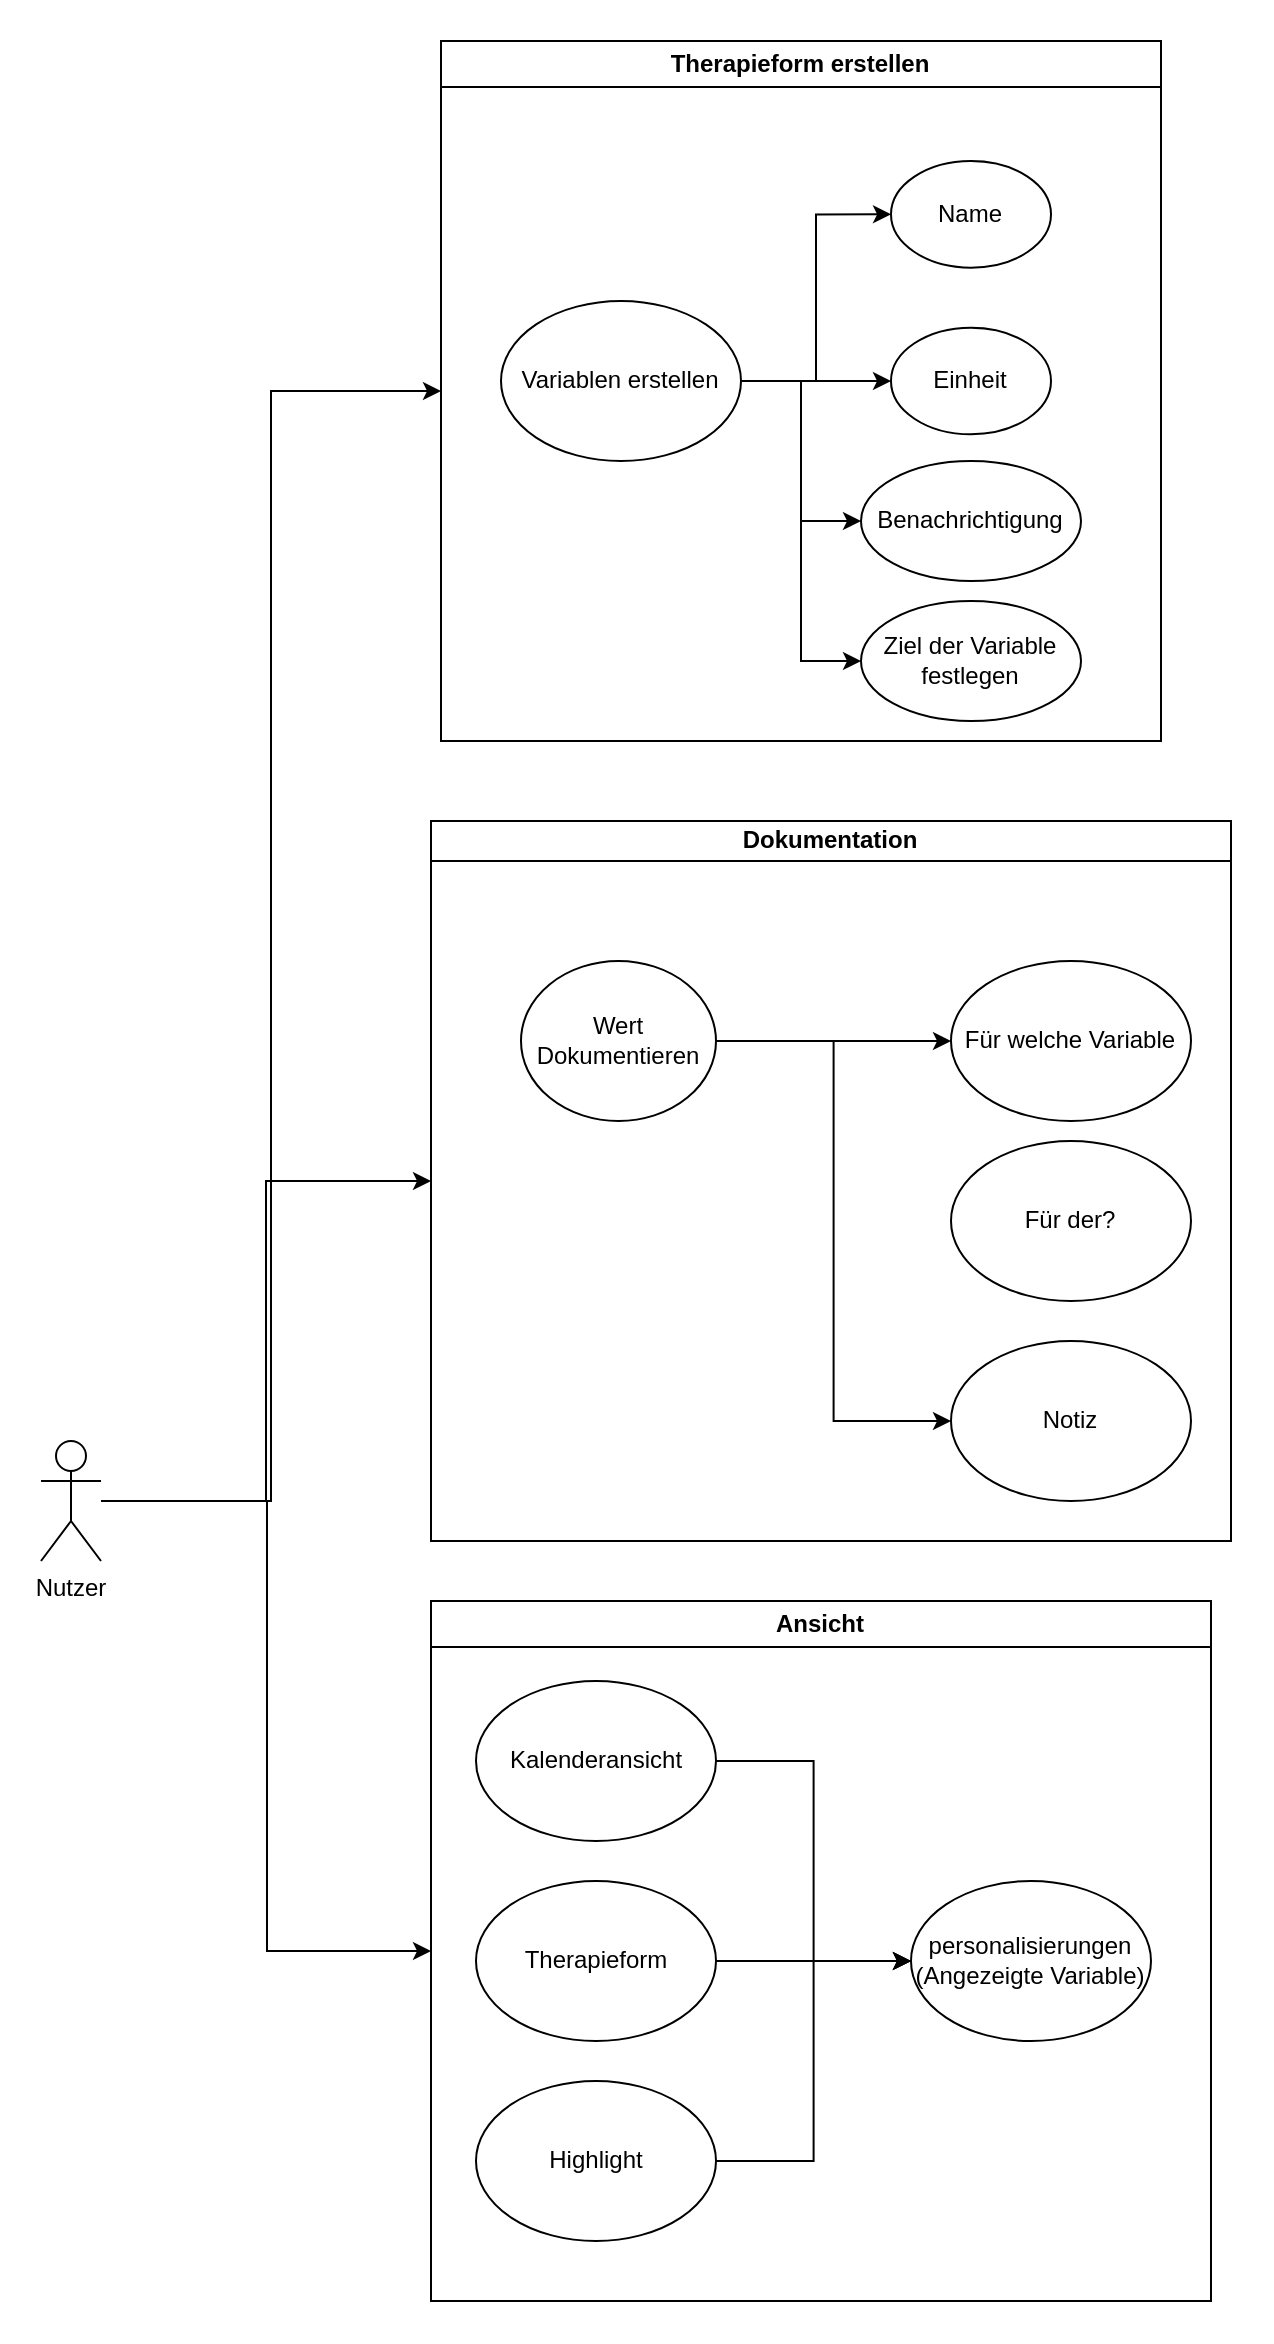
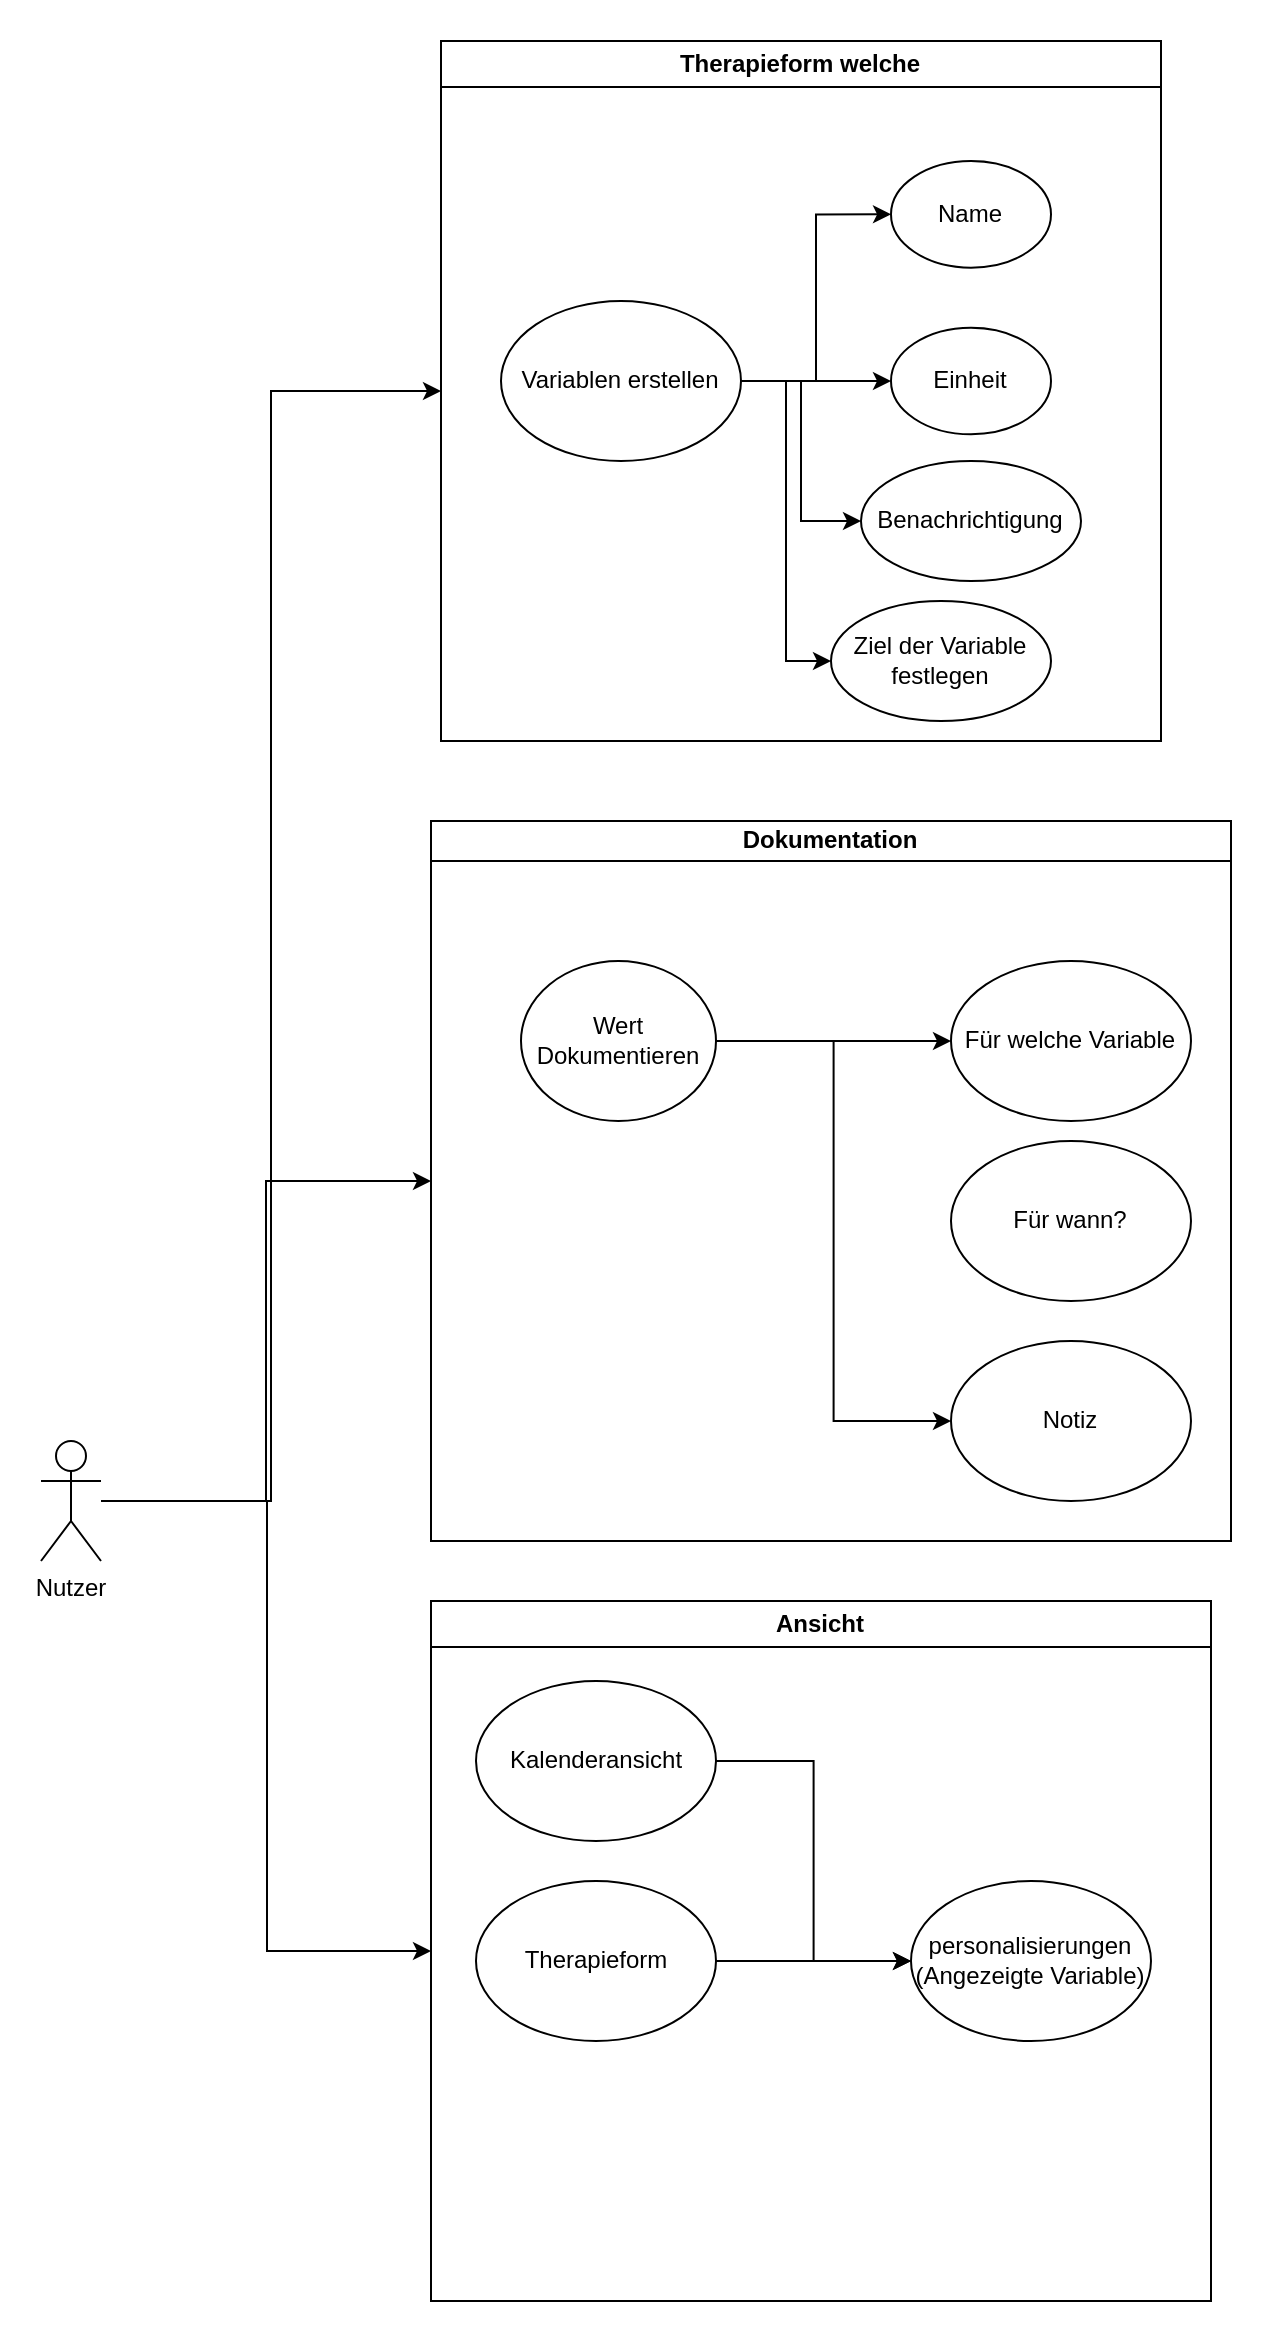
node "Therapieform erstellen": label "Therapieform erstellen" -> "Therapieform welche"
node "Ziel der Variable festlegen": moved (971, 661) -> (941, 661)
node "Für der?": label "Für der?" -> "Für wann?"
edge "Highlight" -> "personalisierungen (Angezeigte Variable)": removed
node "Highlight": removed
